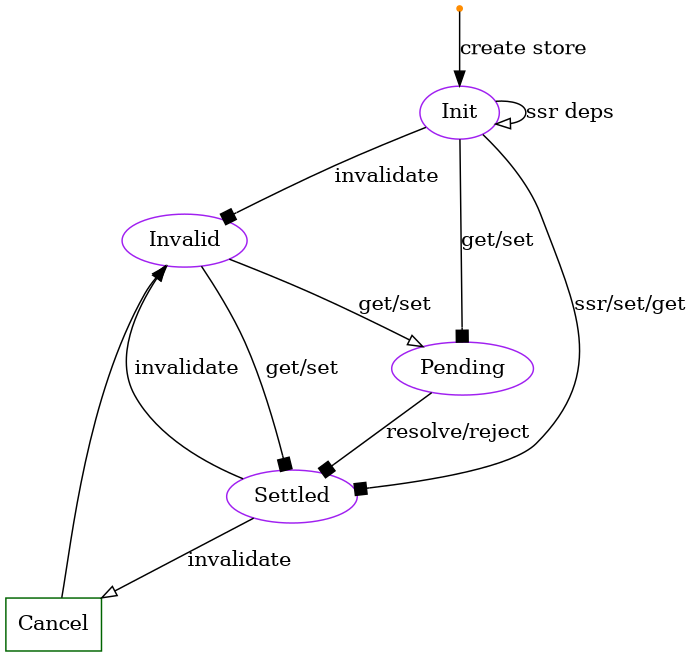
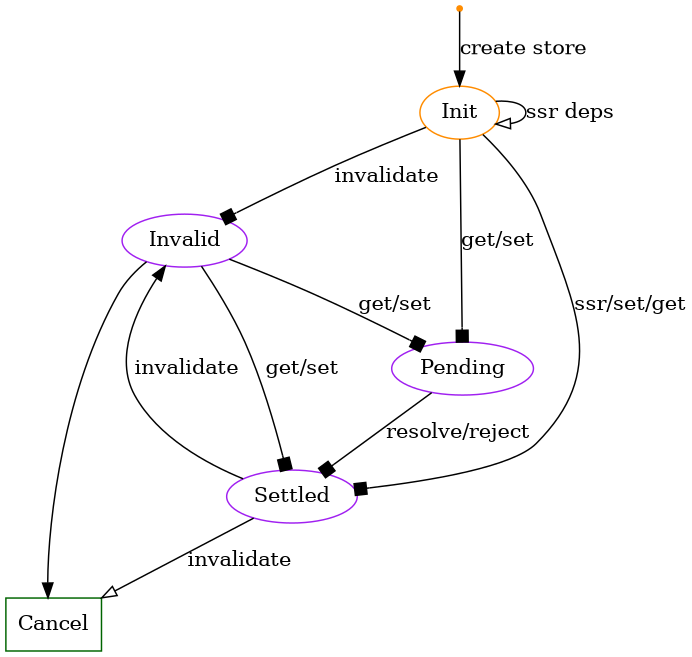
node "Init": color purple -> darkorange
edge "Invalid" -> "Pending": arrowhead onormal -> box
edge "Cancel" -> "Invalid": reversed
